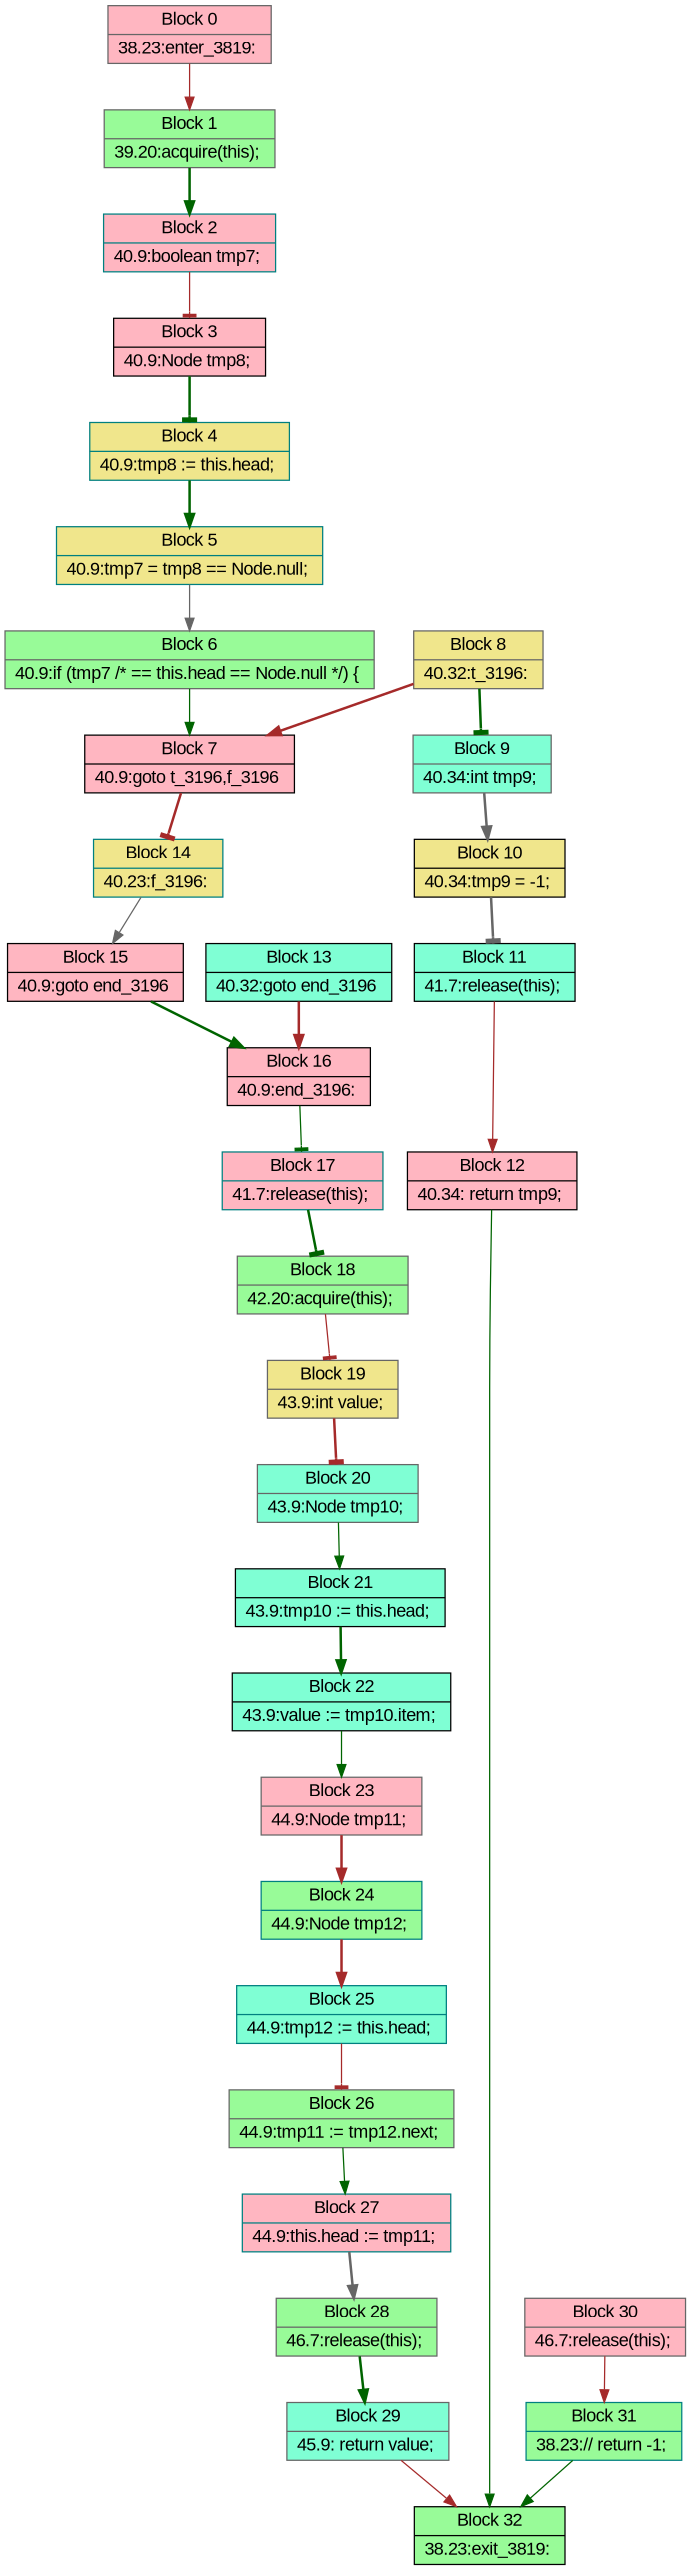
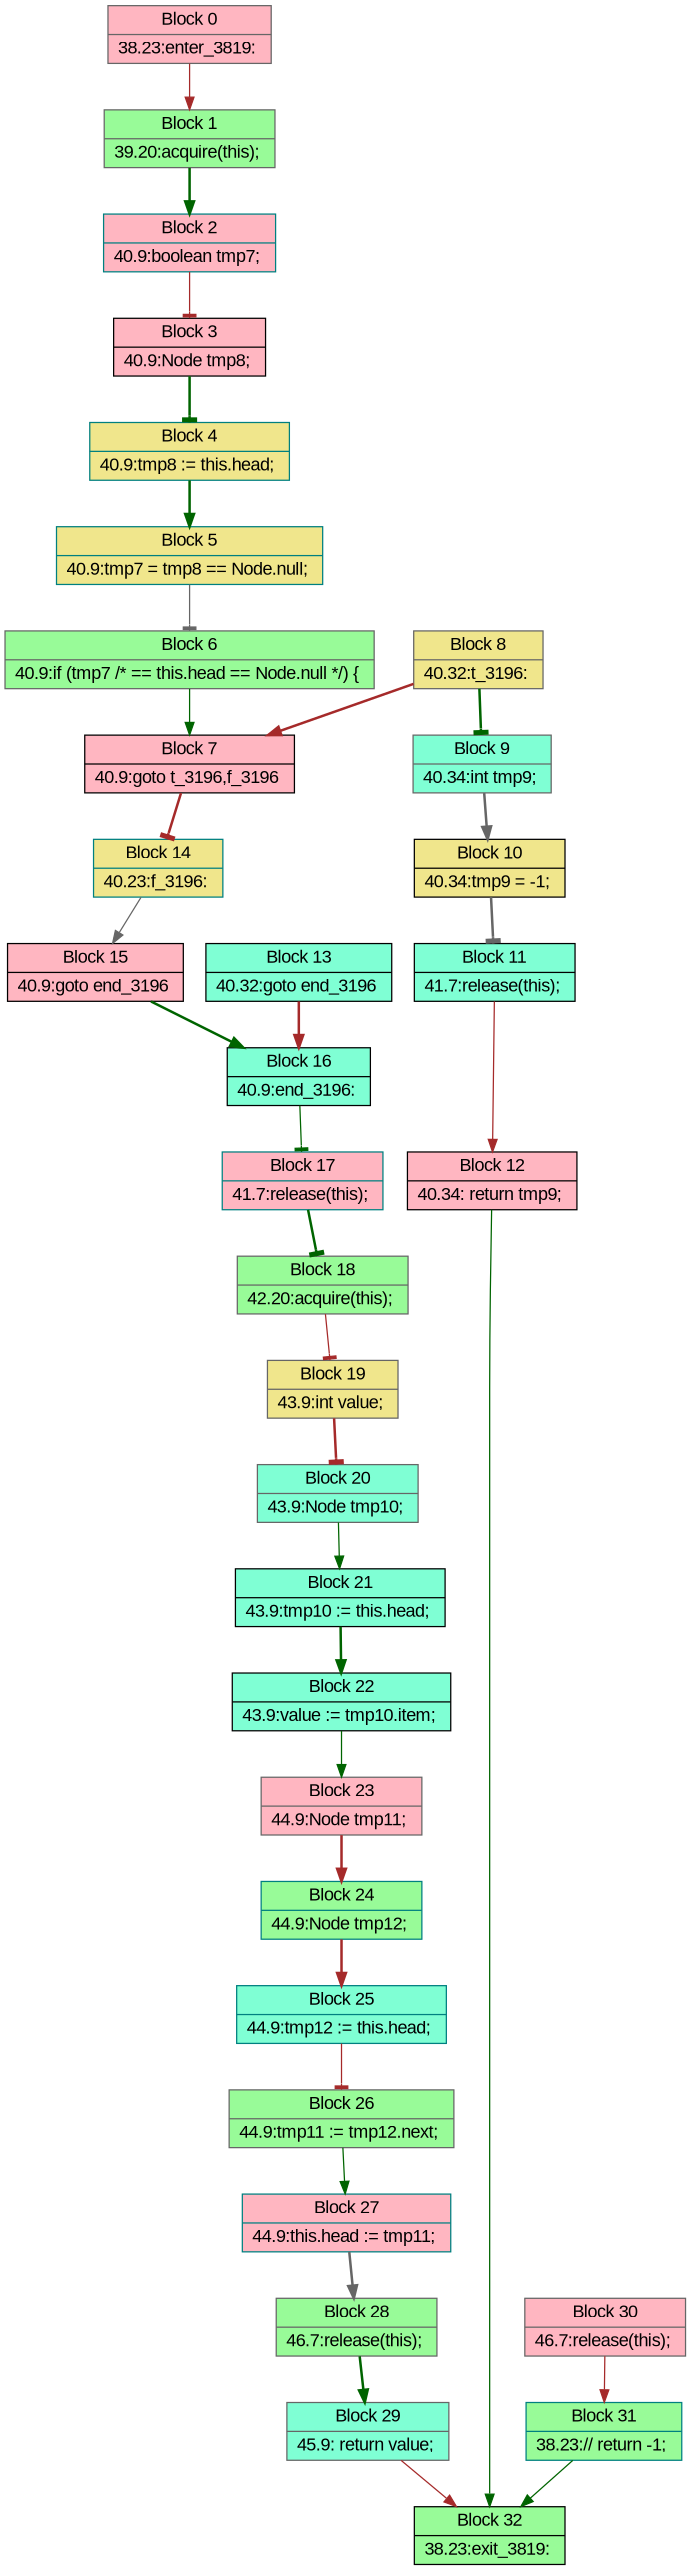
edge "Block 5" -> "Block 6": arrowhead normal -> tee
node "Block 16": fillcolor lightpink -> aquamarine
